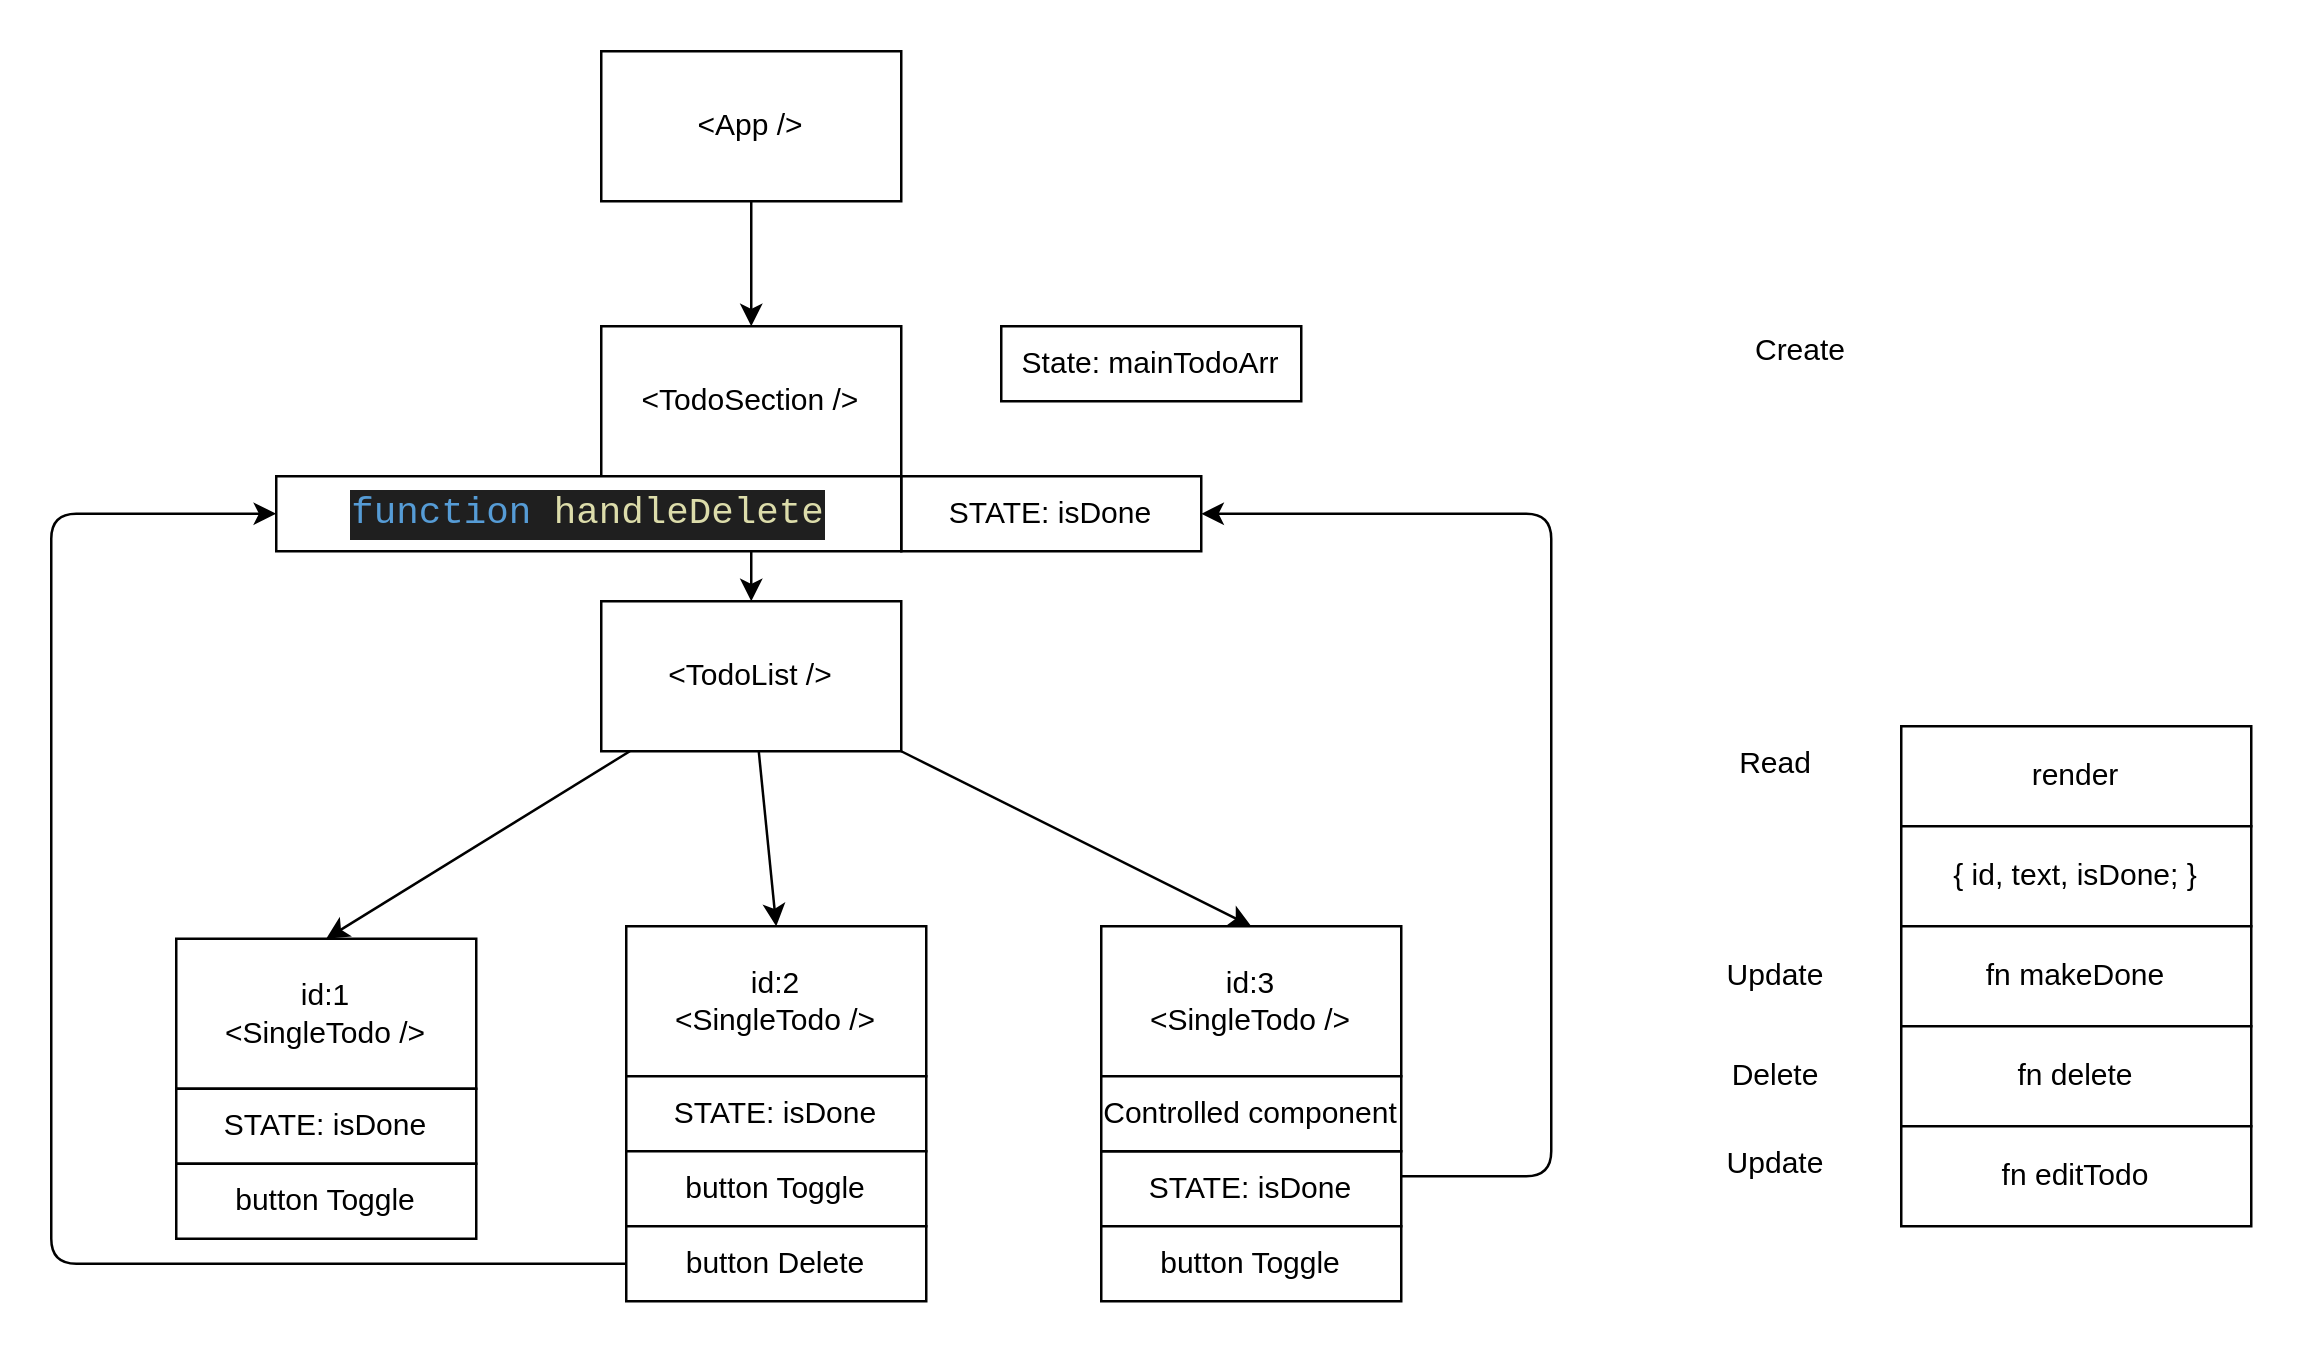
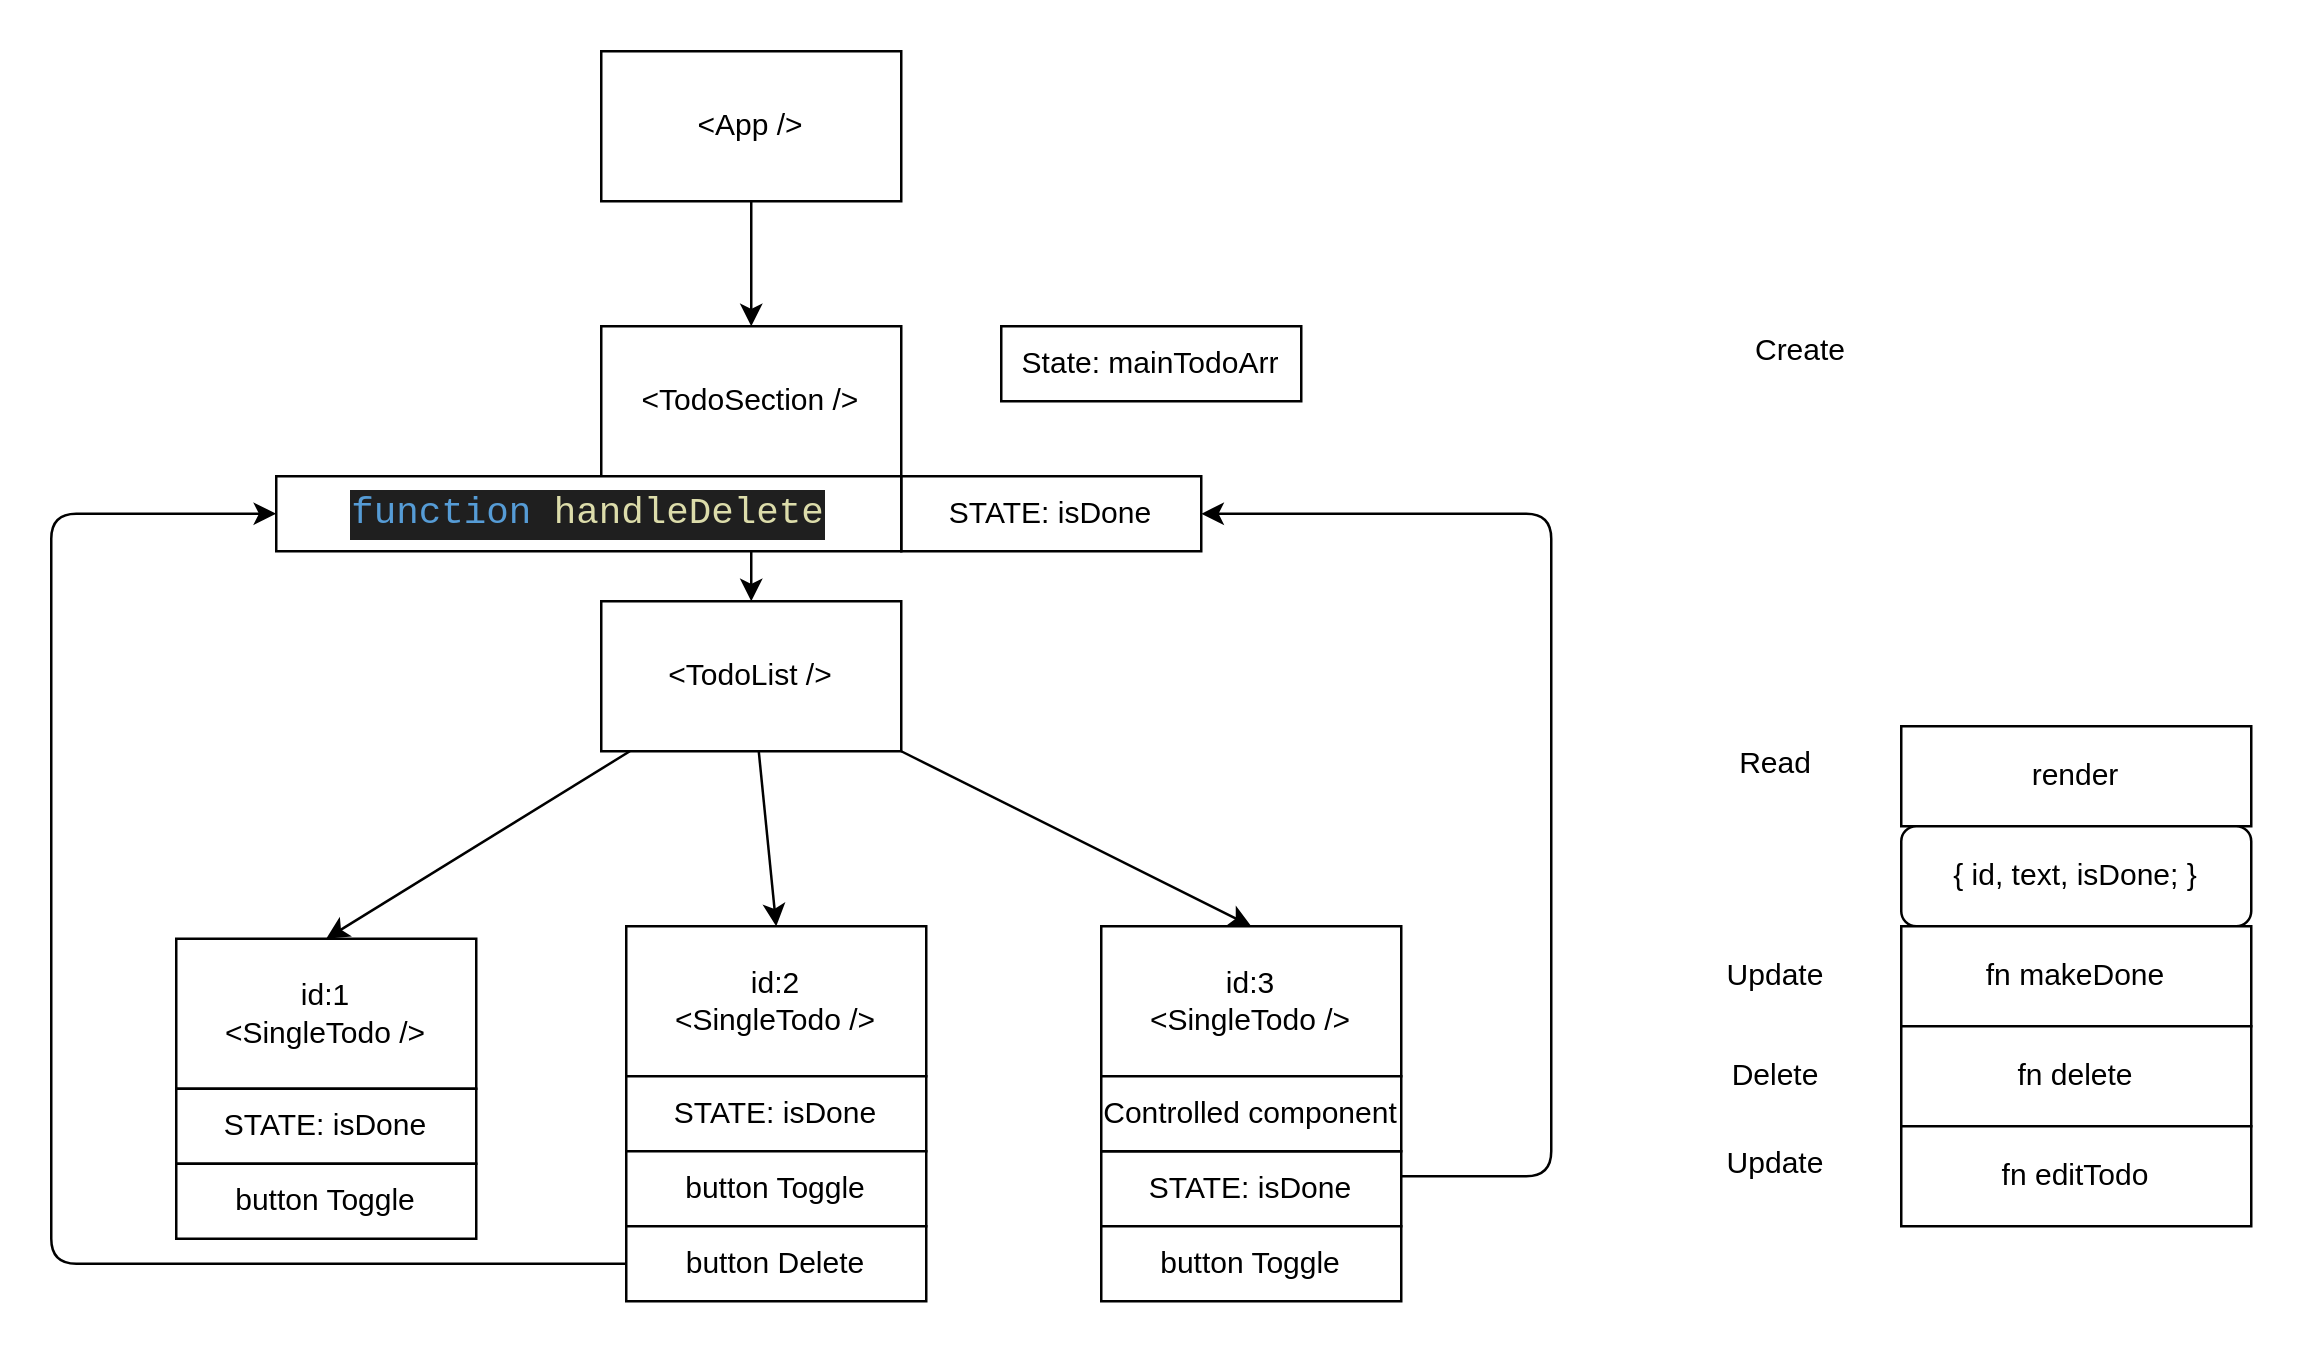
node "{ id, text, isDone; }": shape rectangle -> rounded rectangle
